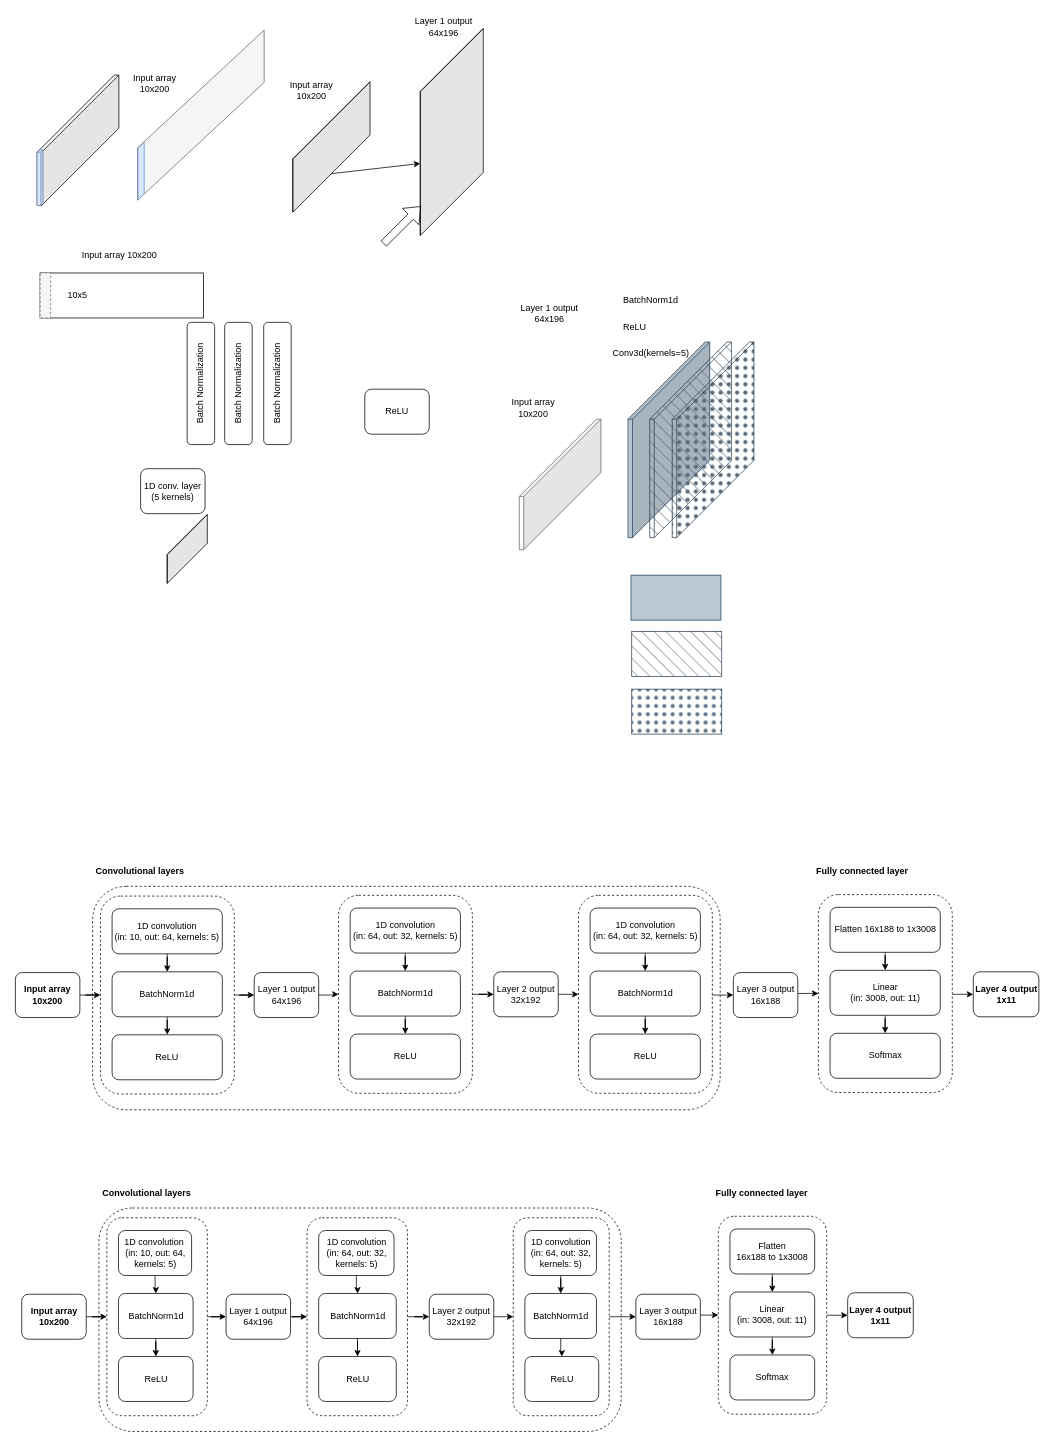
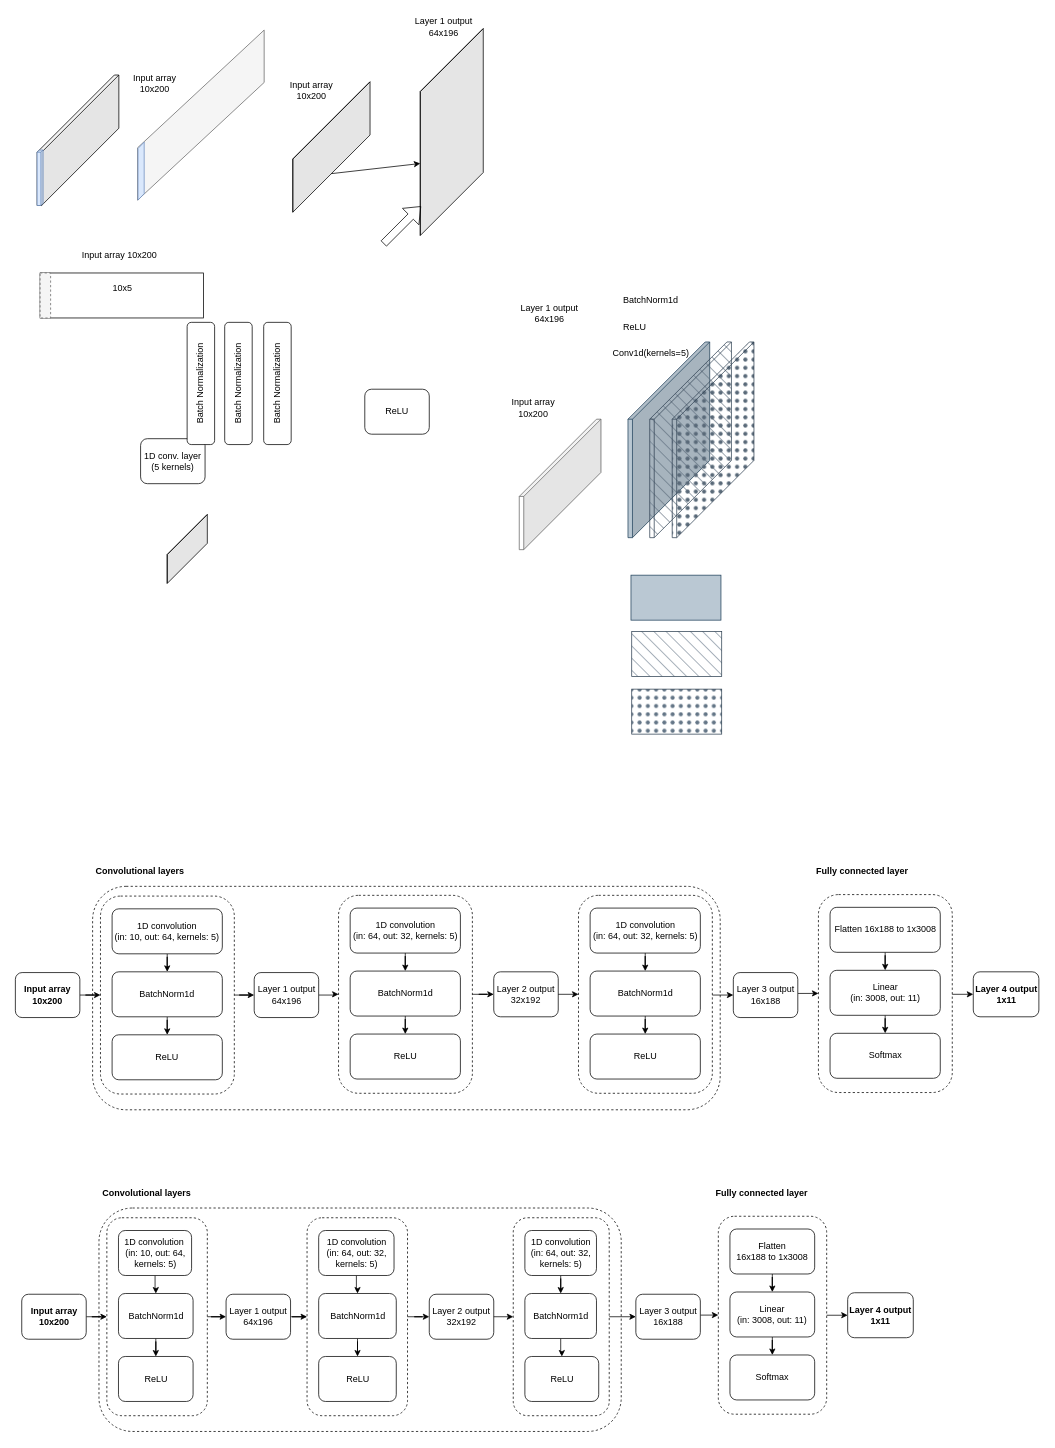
node "10x5": moved (78, 295) -> (123, 288)
node "Conv3d(kernels=5)": label "Conv3d(kernels=5)" -> "Conv1d(kernels=5)"
node "1D conv. layer (5 kernels)": moved (173, 491) -> (173, 461)
